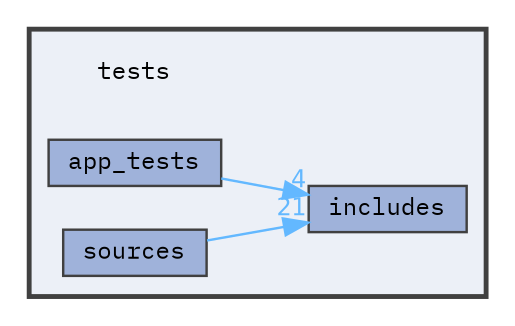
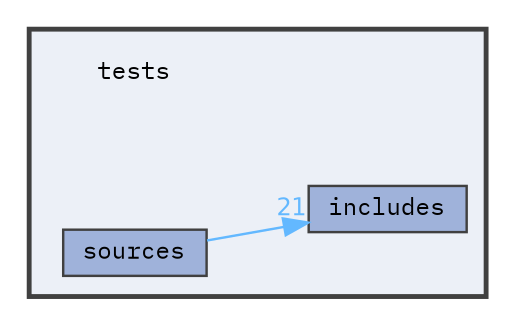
node "app_tests": removed
